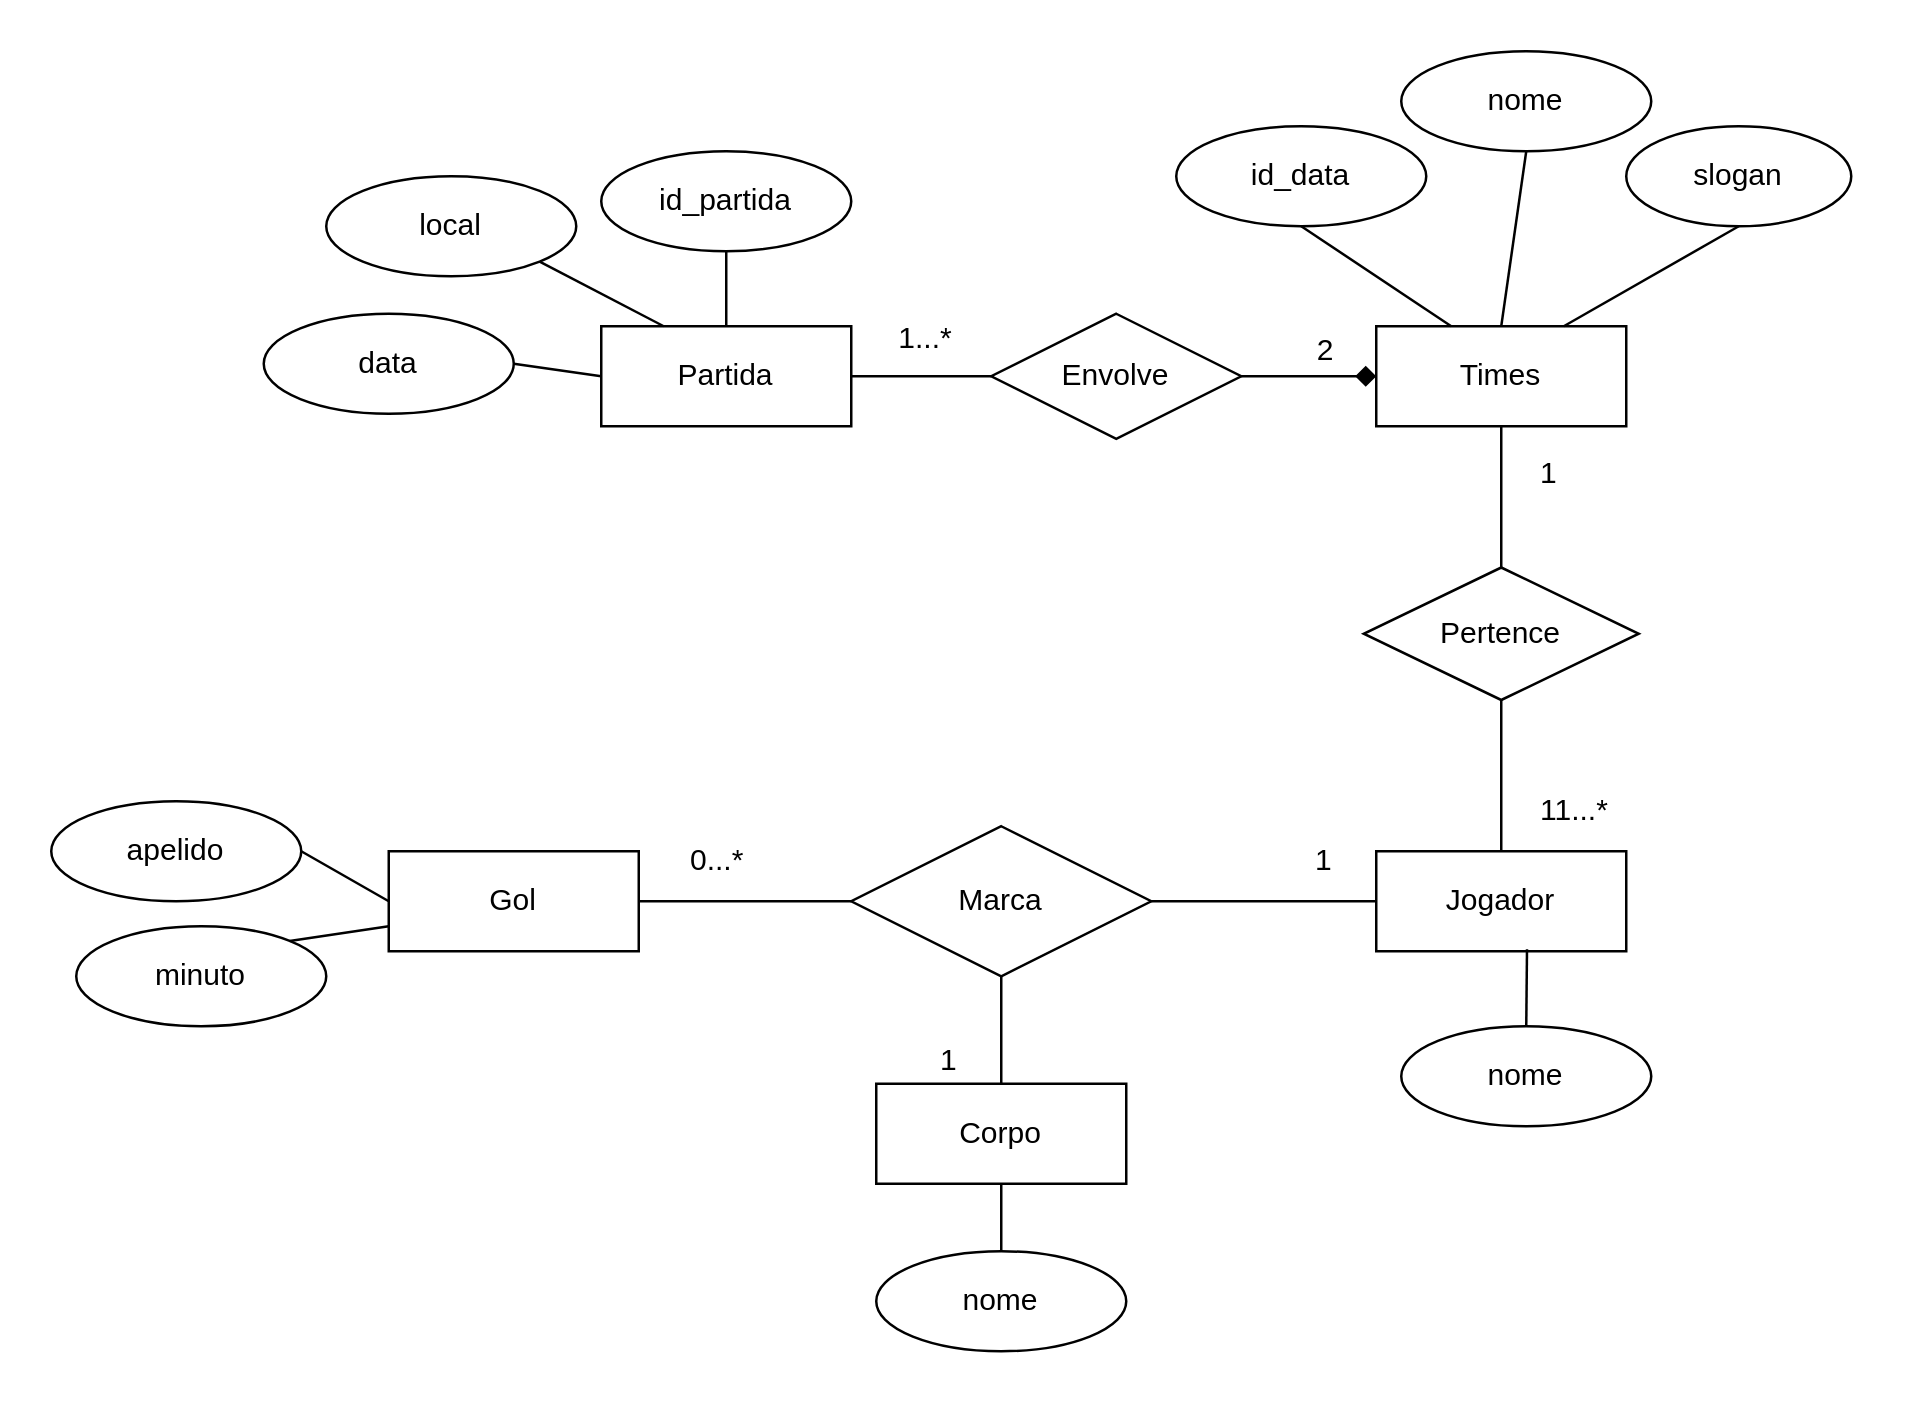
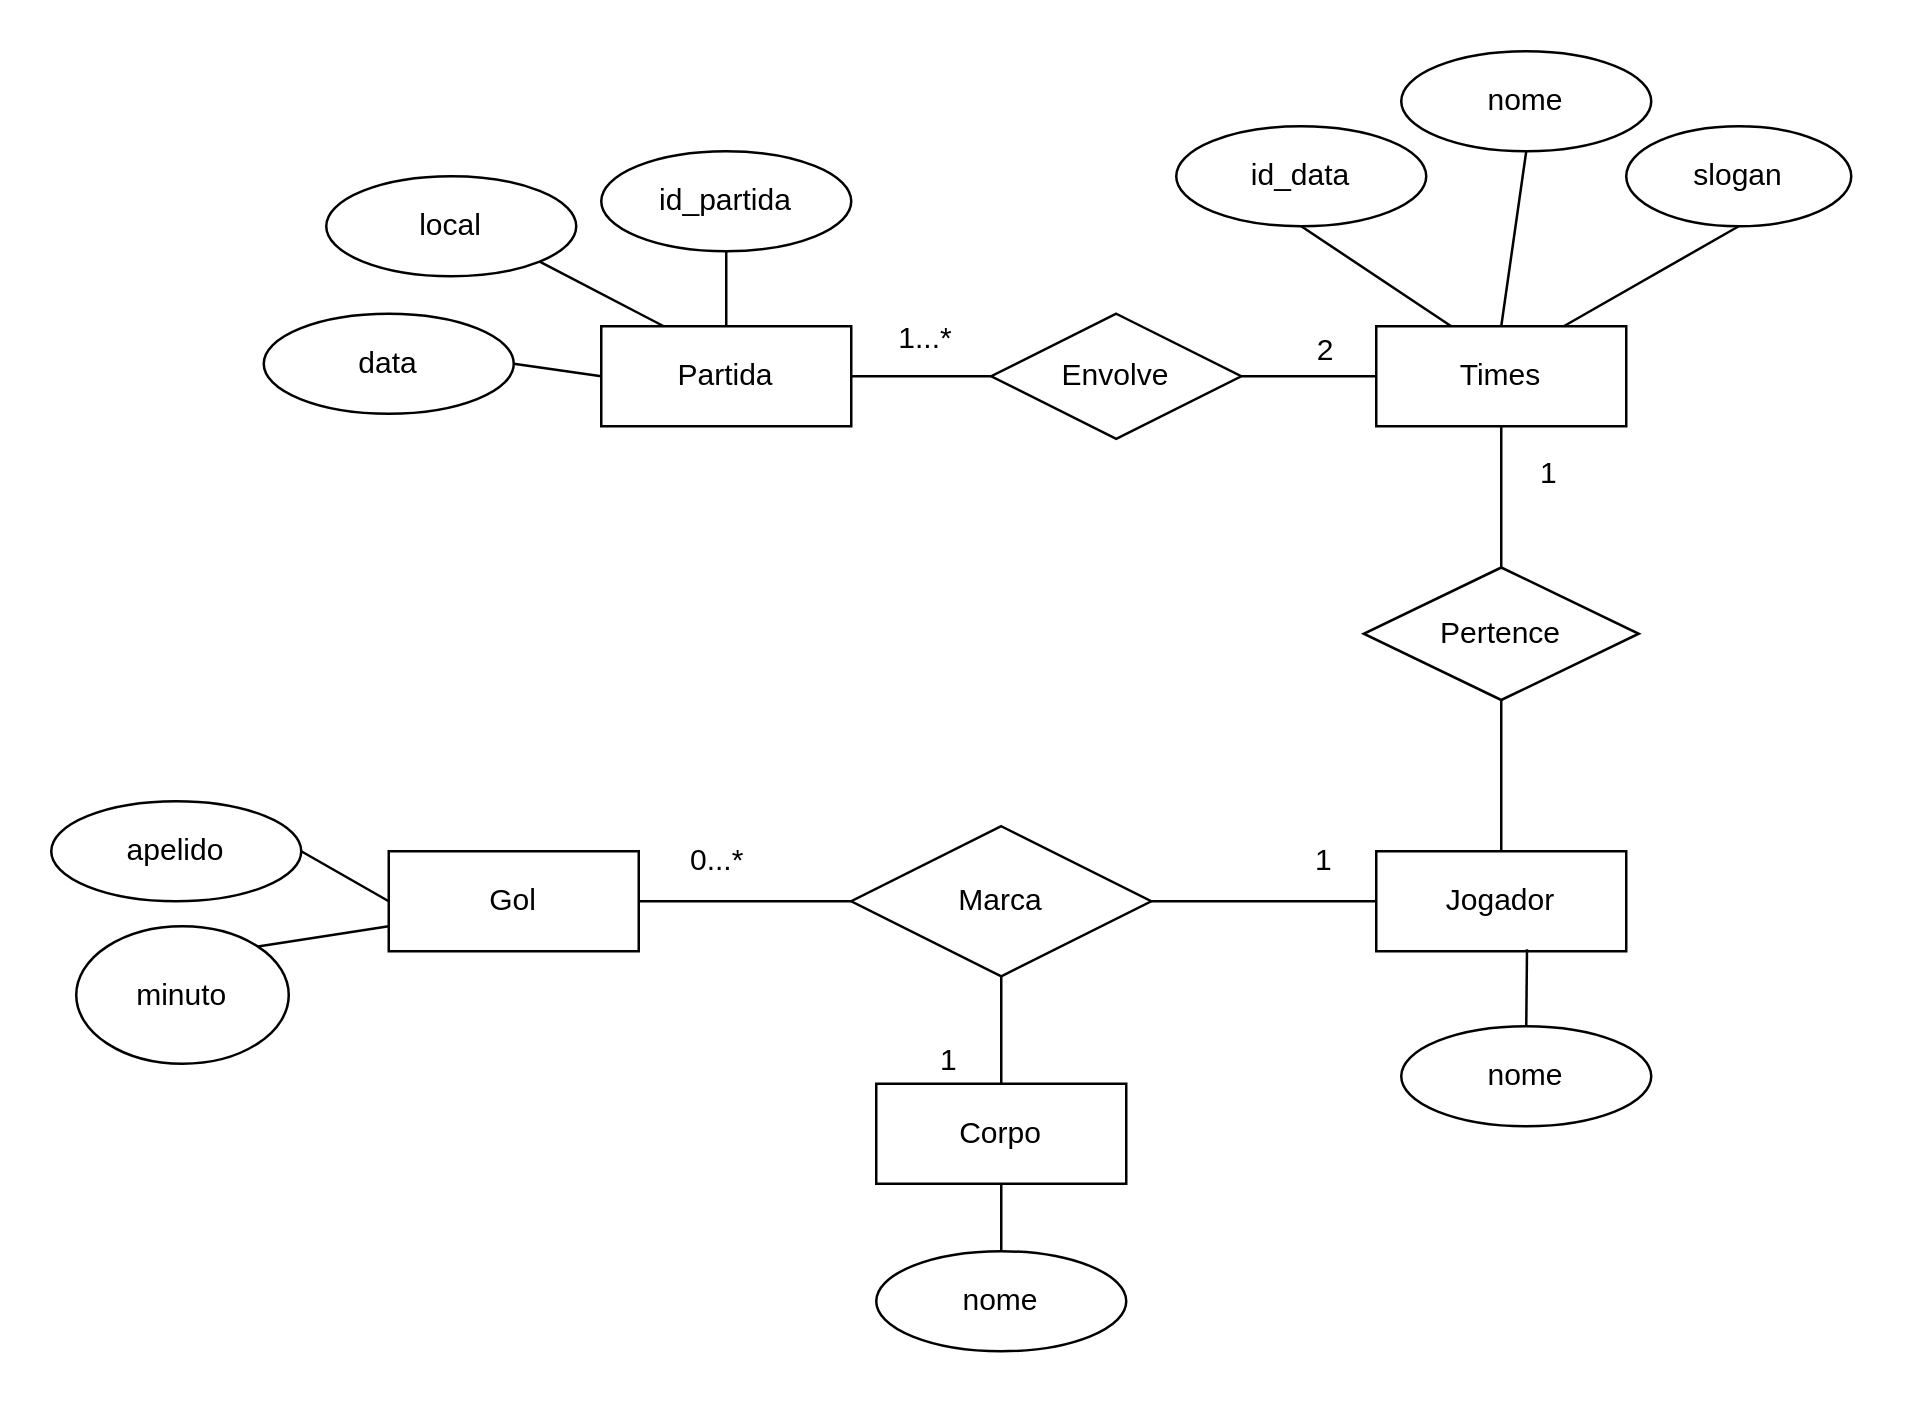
edge "Envolve" -> "Times": arrowhead diamond -> none
node "11...*": removed
node "minuto": size 250x100 -> 213x138
